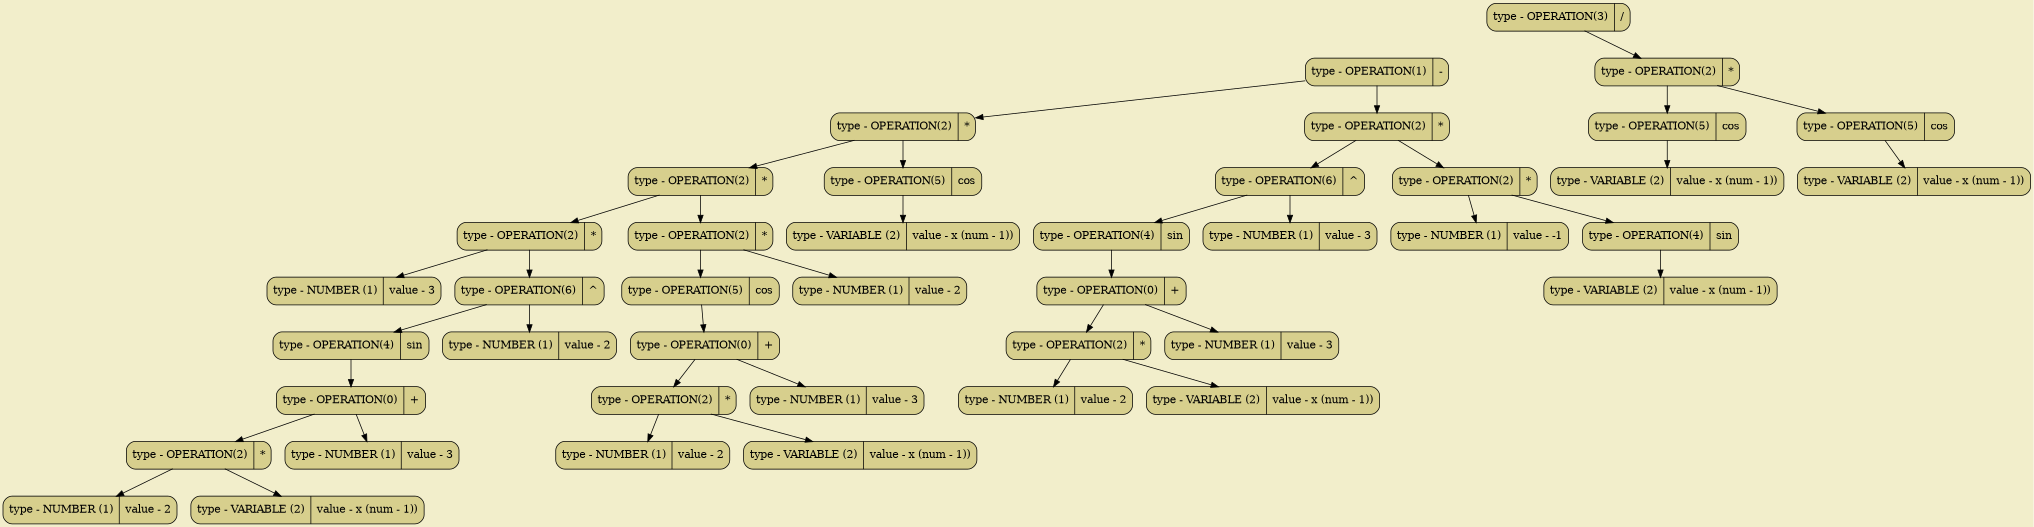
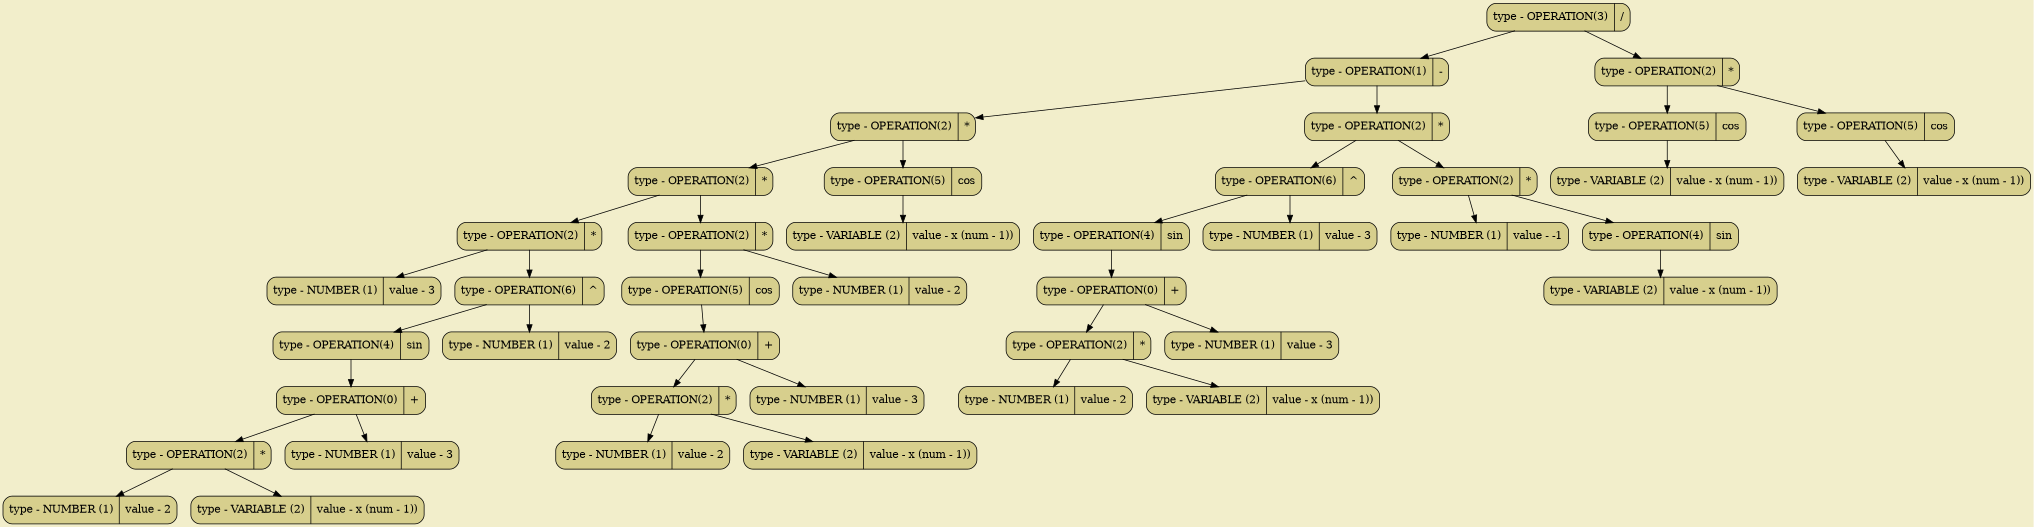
edge "type - OPERATION(3)" -> "type - OPERATION(1)": added
